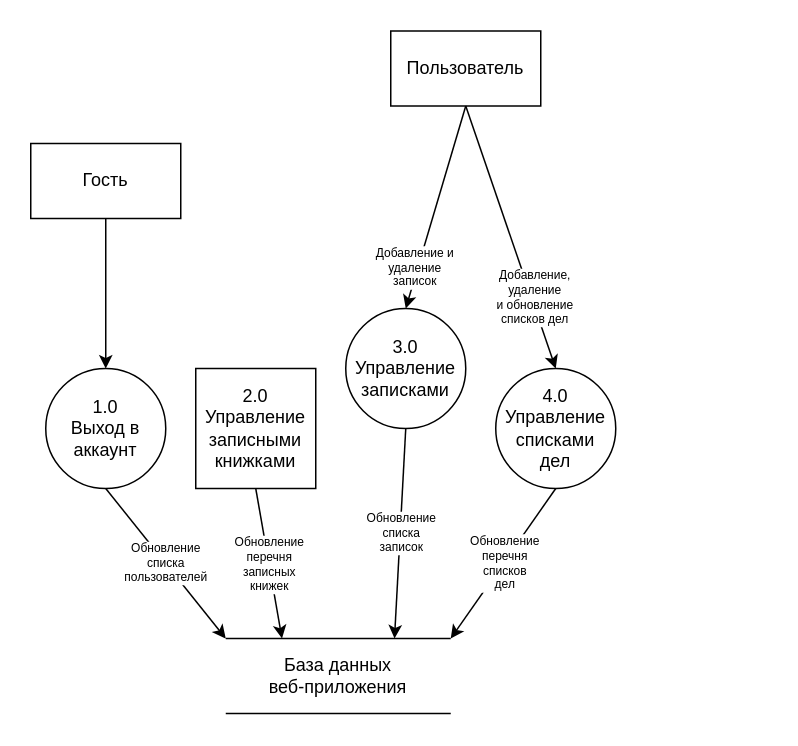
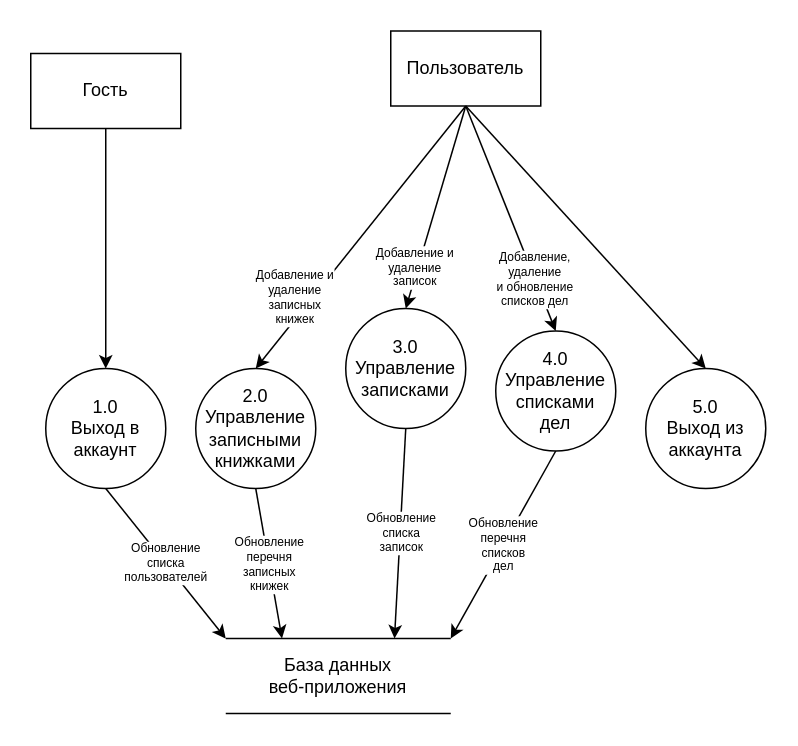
node "Гость": moved (106, 181) -> (106, 91)
edge "Пользователь" -> "2.0 Управление записными книжками": added, label "Добавление и удаление записных книжек"
edge "Пользователь" -> "5.0 Выход из аккаунта": added
node "2.0 Управление записными книжками": shape rectangle -> ellipse
node "4.0 Управление списками дел": moved (556, 428) -> (556, 391)
node "5.0 Выход из аккаунта": added
